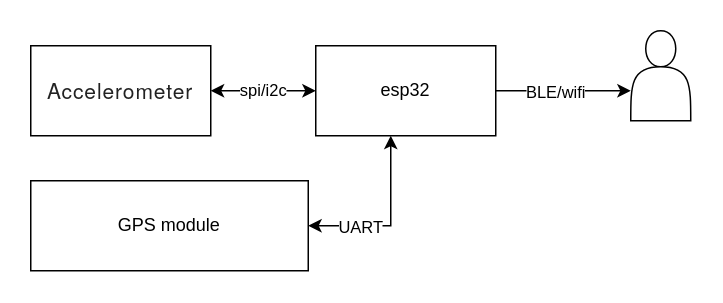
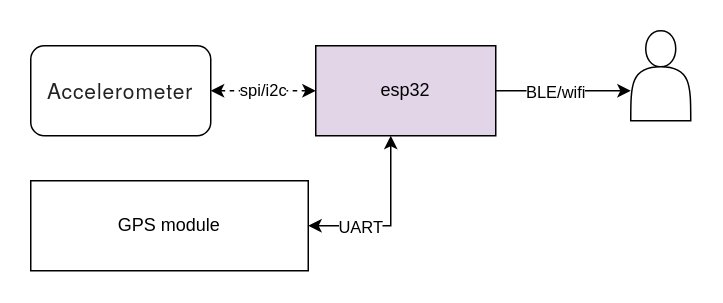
node "Accelerometer": shape rectangle -> rounded rectangle
edge "Accelerometer" -- "esp32": style solid -> dashed
node "esp32": fillcolor #ffffff -> #e1d5e7
